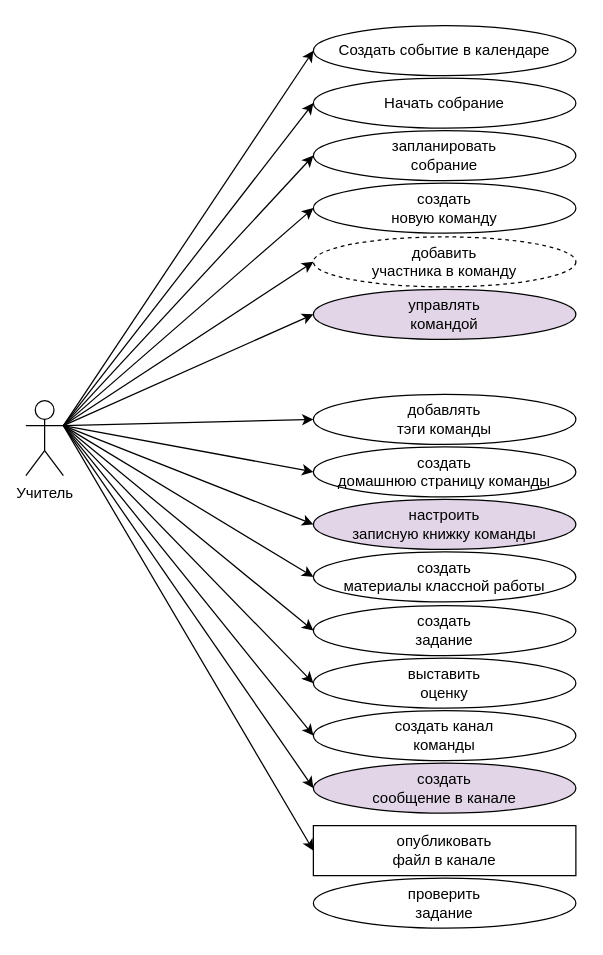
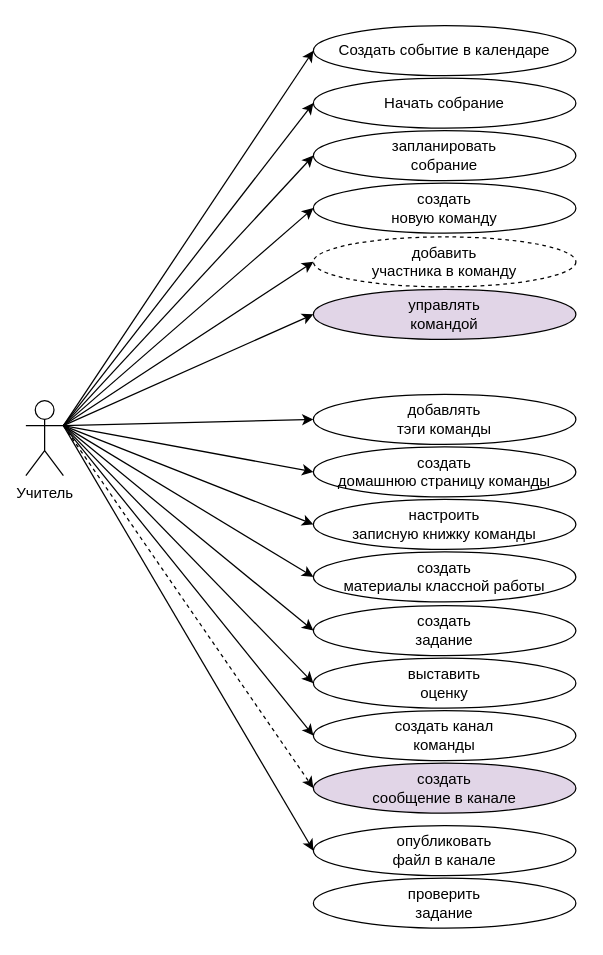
node "настроить записную книжку команды": fillcolor #e1d5e7 -> #ffffff
edge "Учитель" -> "создать сообщение в канале": style solid -> dashed
node "опубликовать файл в канале": shape rectangle -> ellipse
